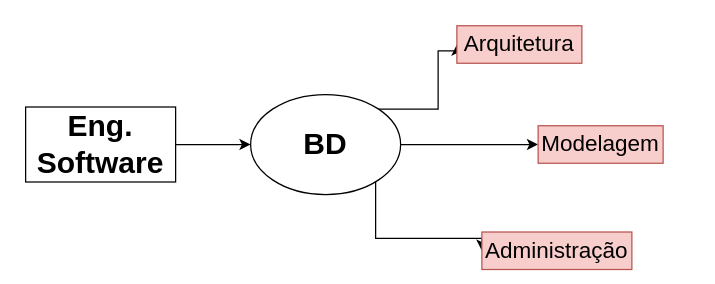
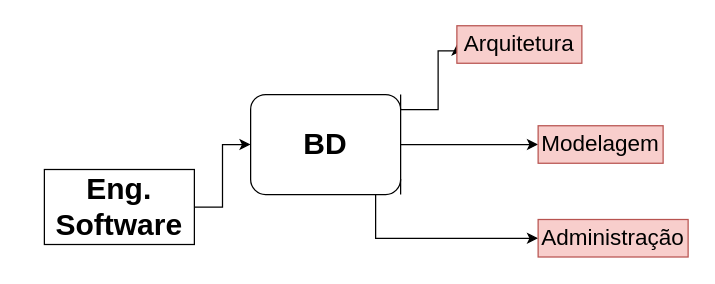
node "Eng. Software": moved (101, 144) -> (119, 207)
node "BD": shape ellipse -> rounded rectangle
node "Administração": moved (557, 251) -> (613, 238)
